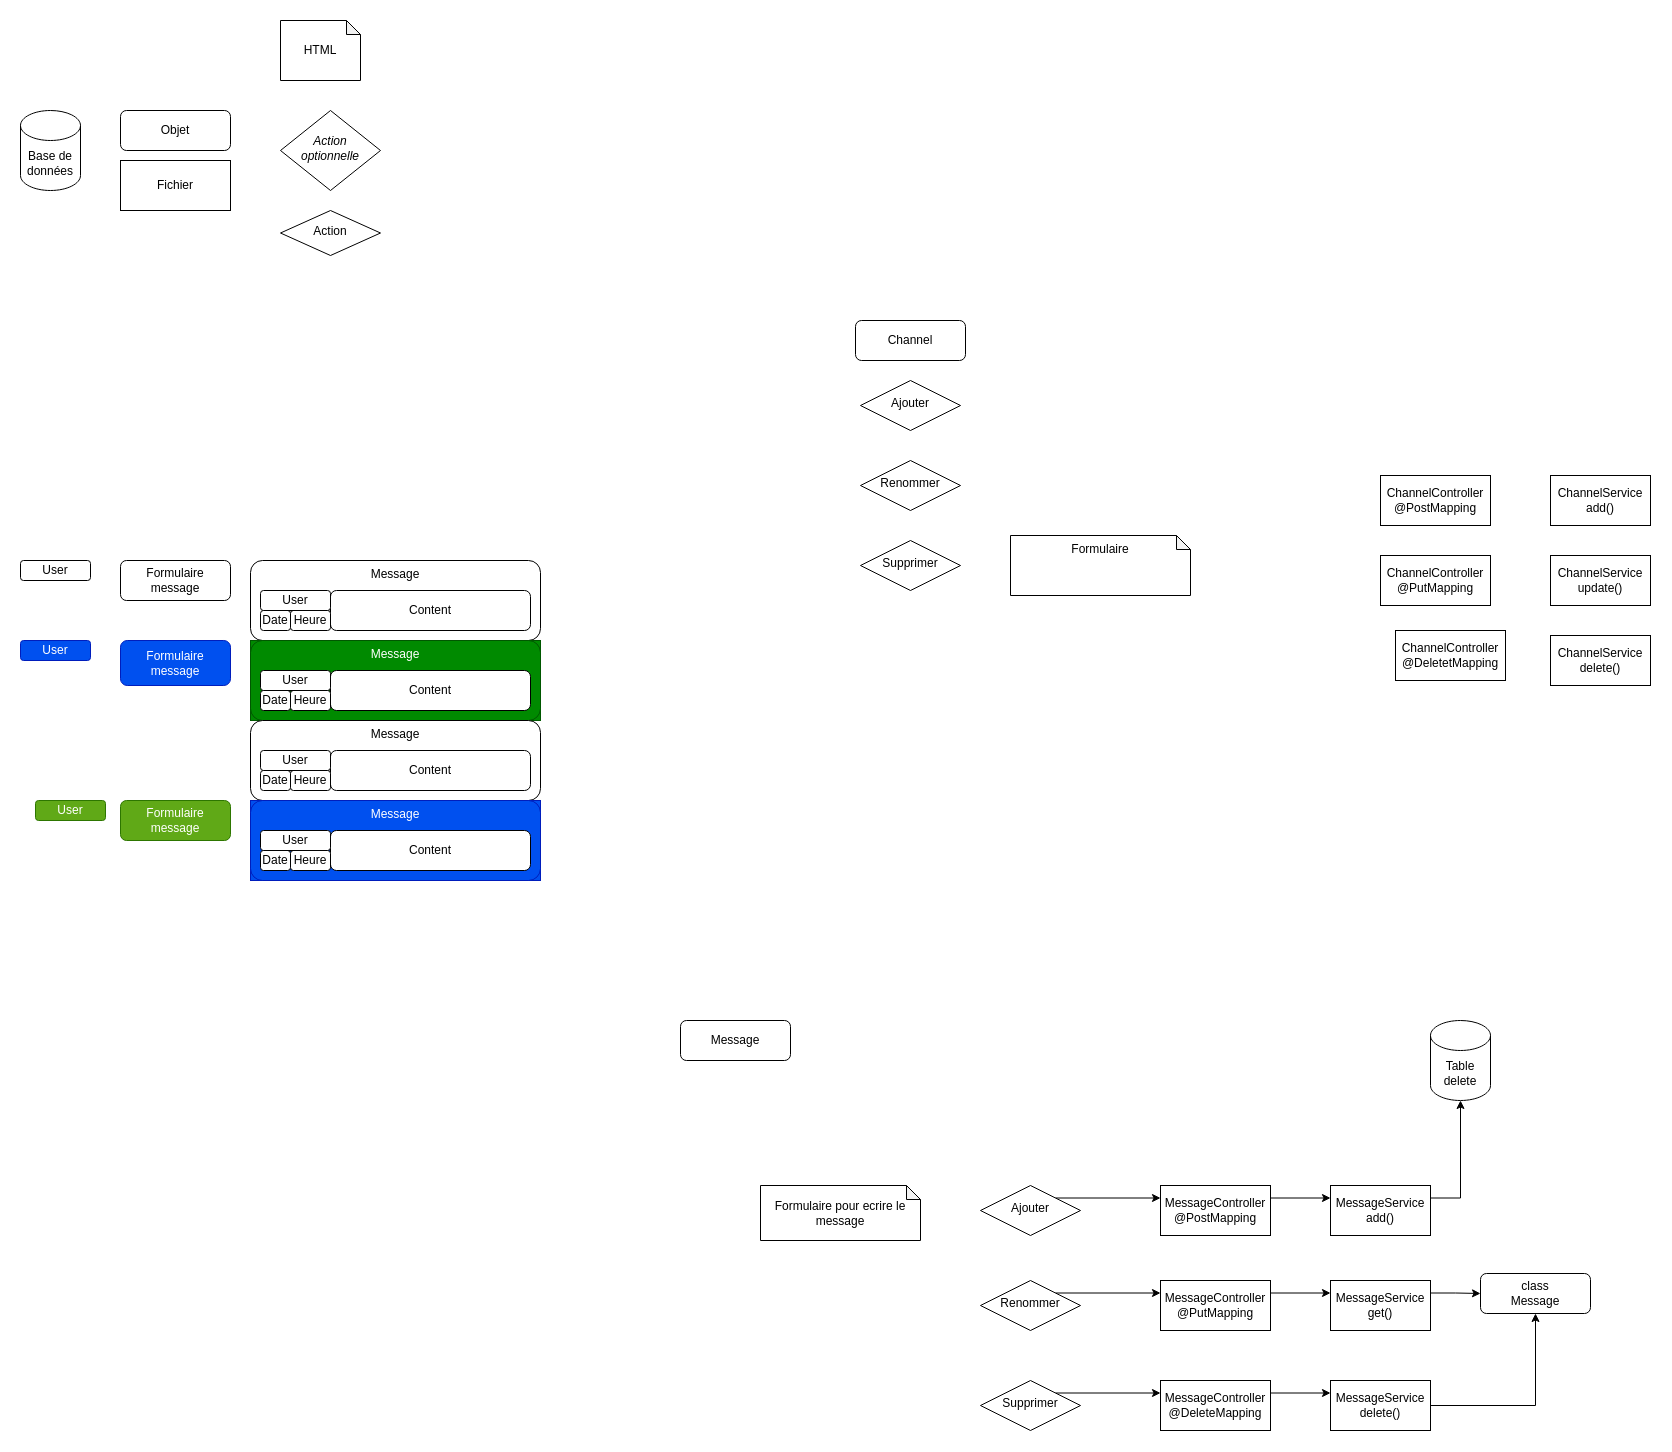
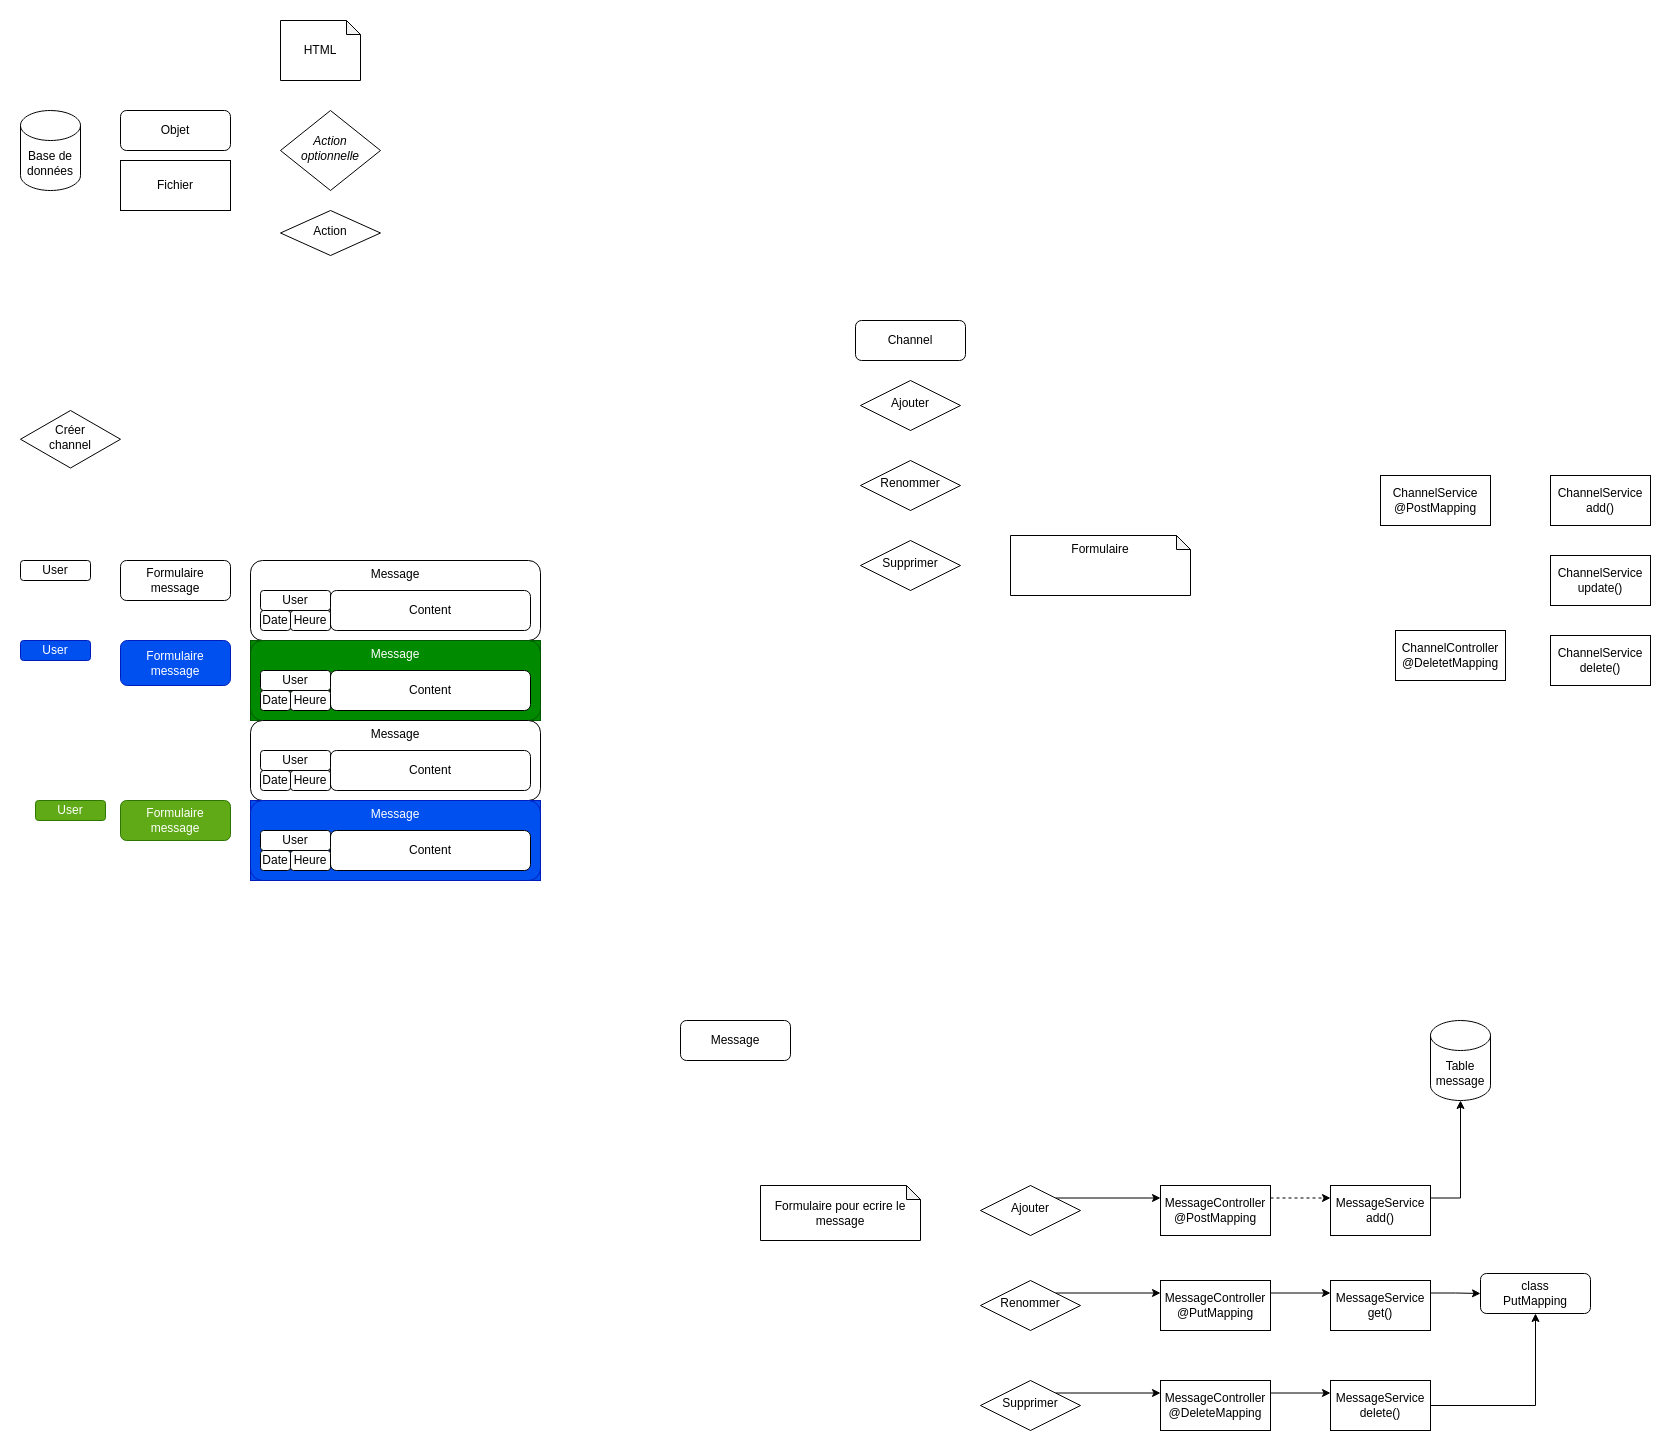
node "Créer channel": added
node "ChannelController @PostMapping": label "ChannelController @PostMapping" -> "ChannelService @PostMapping"
node "ChannelController @PutMapping": removed
node "Table delete": label "Table delete" -> "Table message"
edge "MessageController @PostMapping" -> "MessageService add()": style solid -> dashed
node "class Message": label "class Message" -> "class PutMapping"
